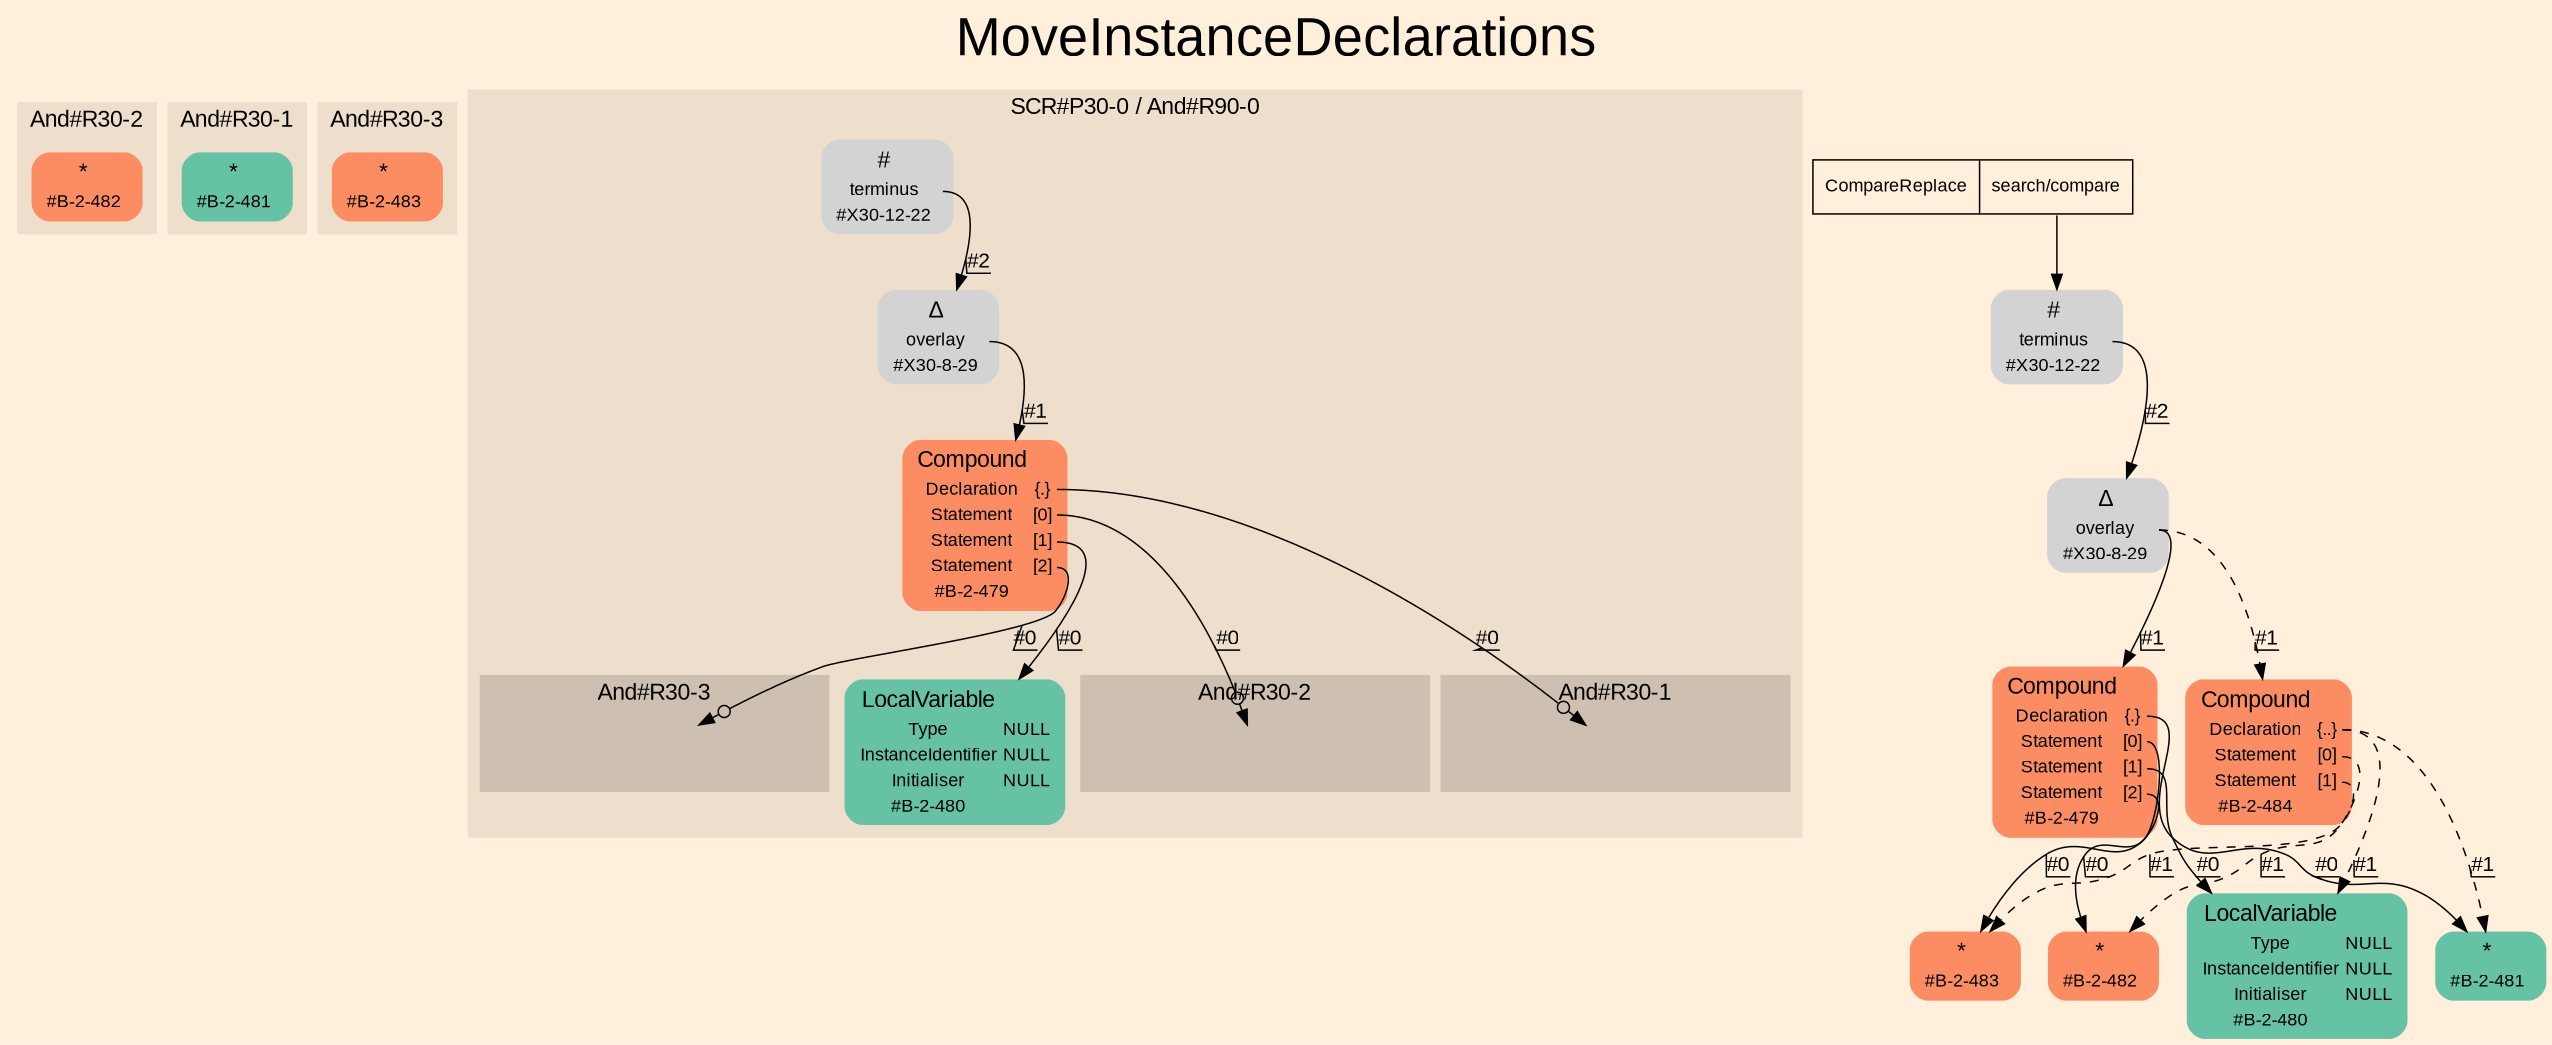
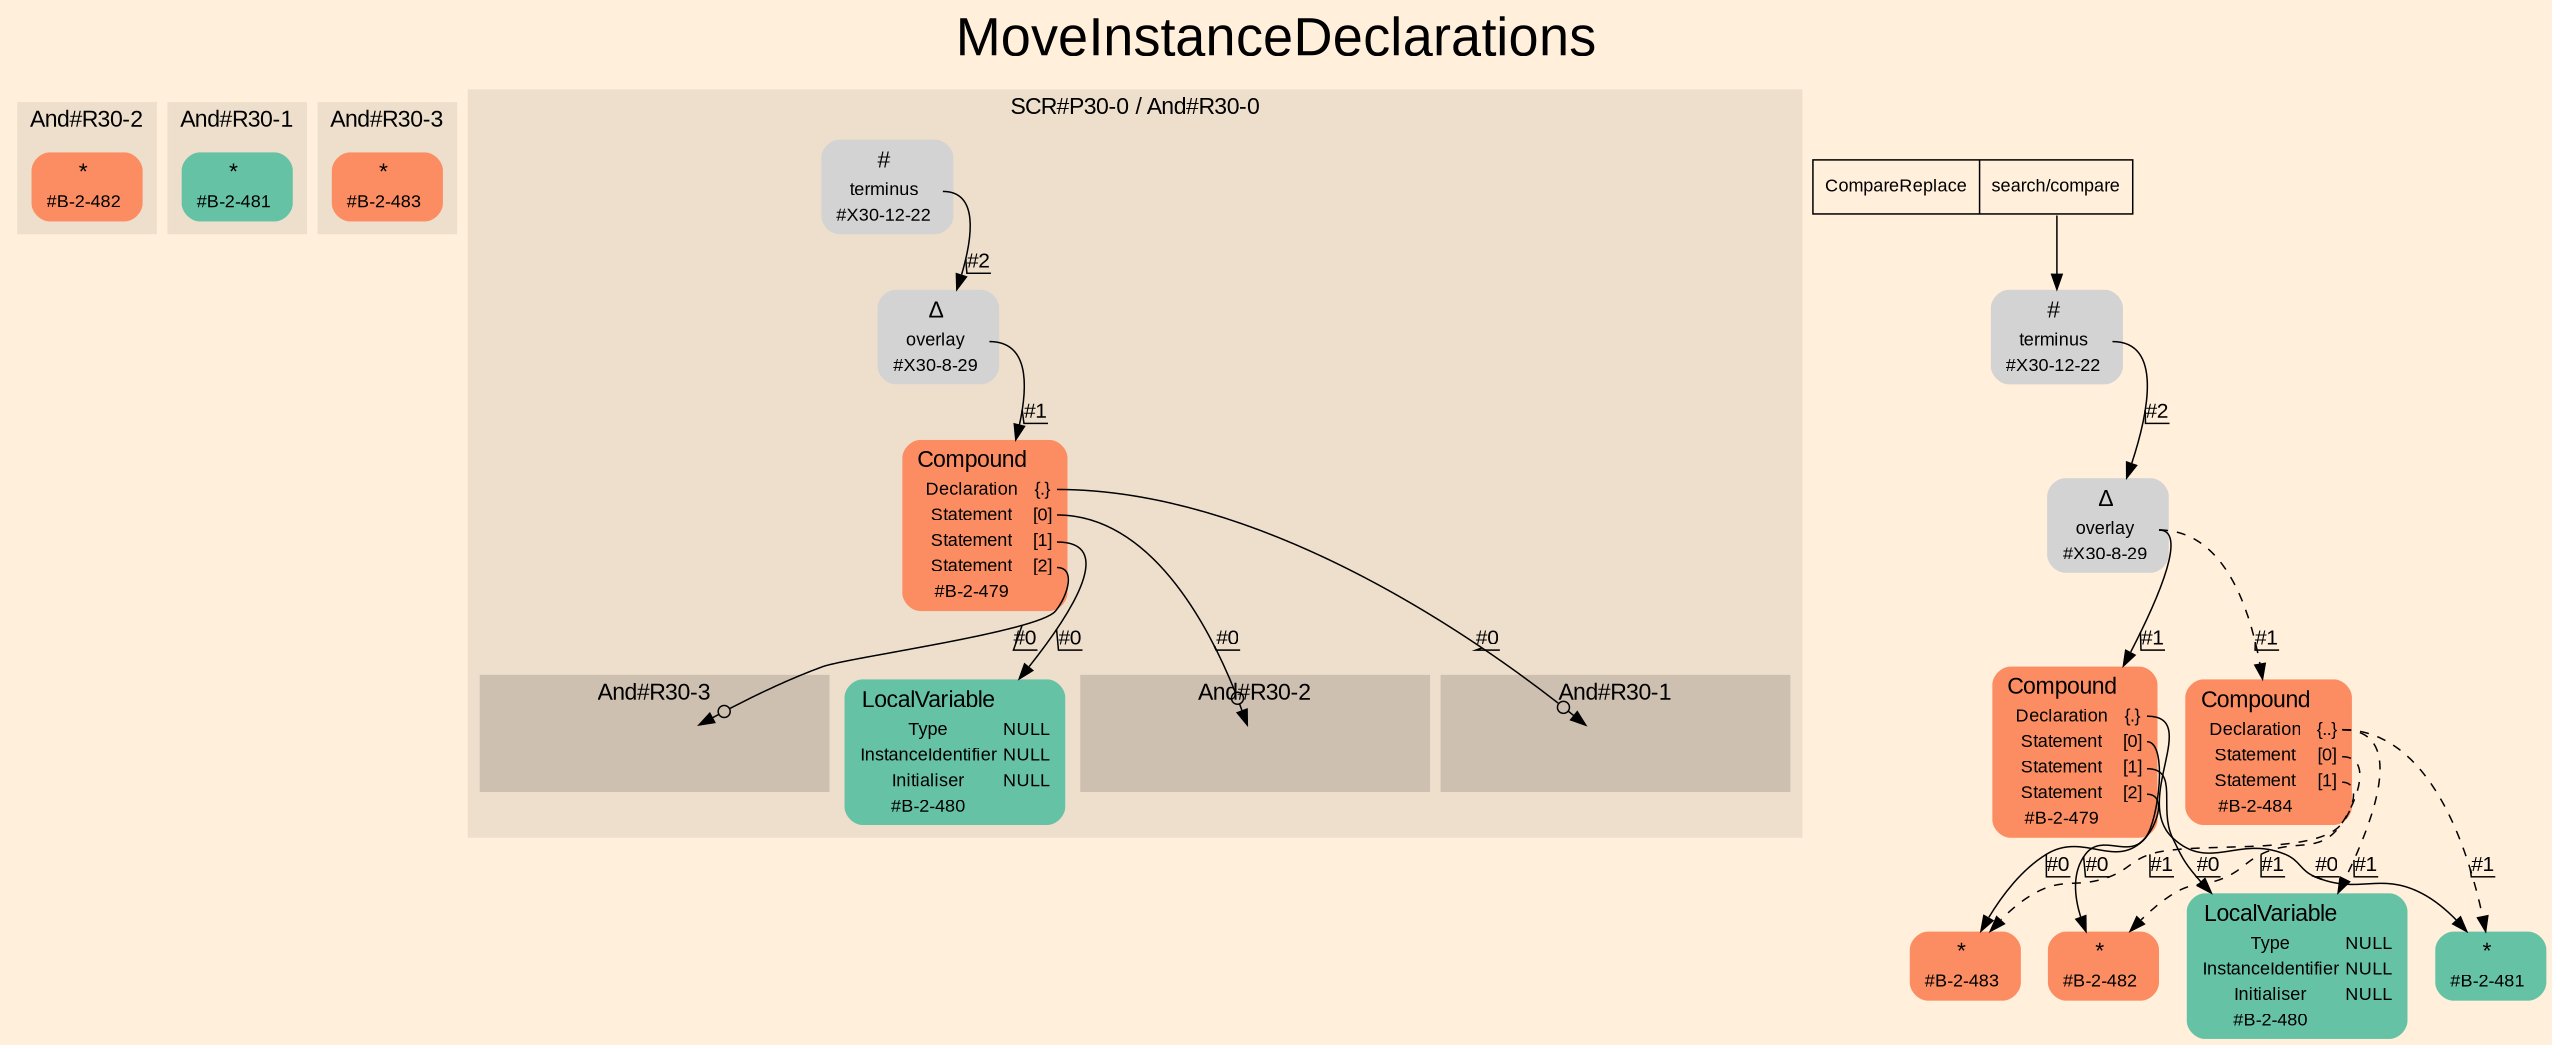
cluster "SCR#P30-0 / And#R90-0": label "SCR#P30-0 / And#R90-0" -> "SCR#P30-0 / And#R30-0"
